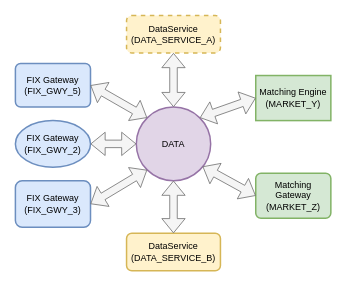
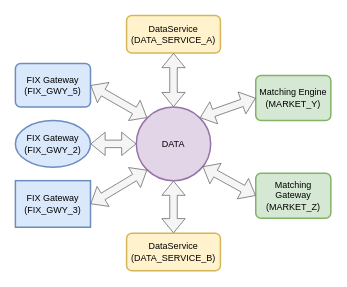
node "DataService (DATA_SERVICE_A)": style dashed -> solid
node "Matching Engine (MARKET_Y)": shape rectangle -> rounded rectangle
node "FIX Gateway (FIX_GWY_3)": shape rounded rectangle -> rectangle
